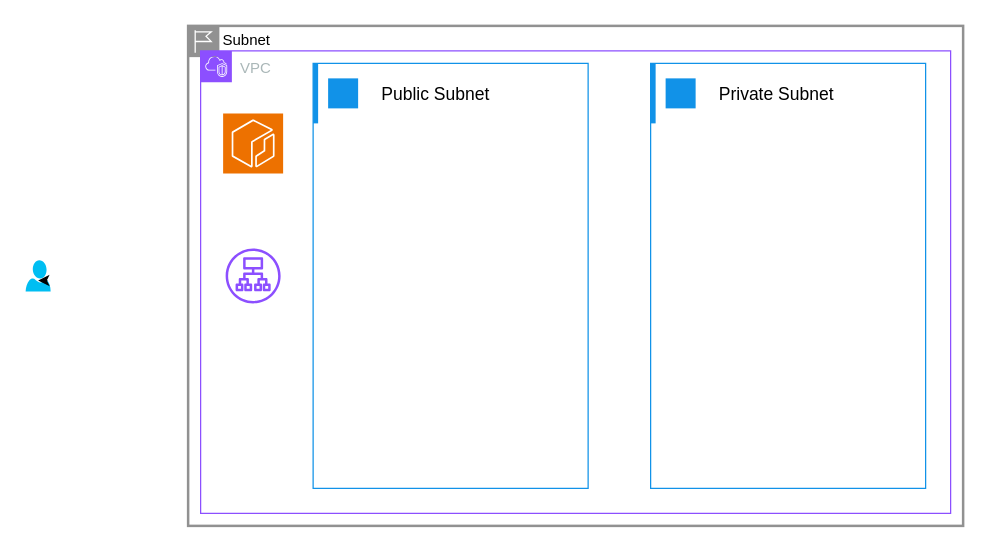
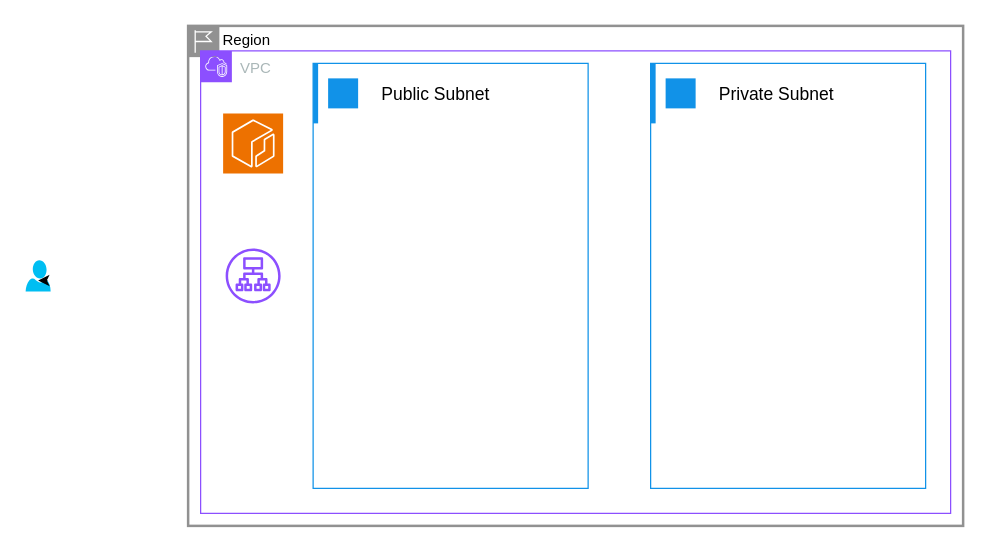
node "Subnet": label "Subnet" -> "Region"
